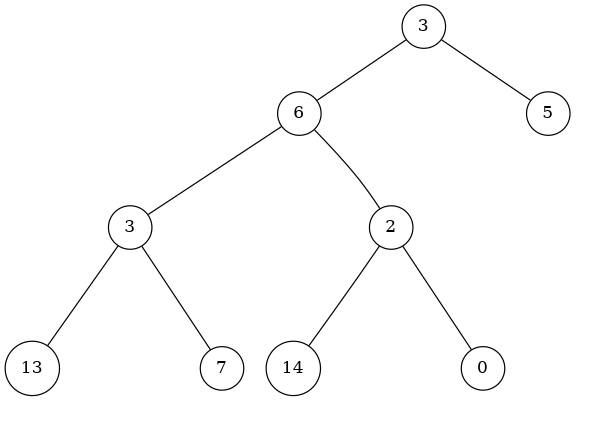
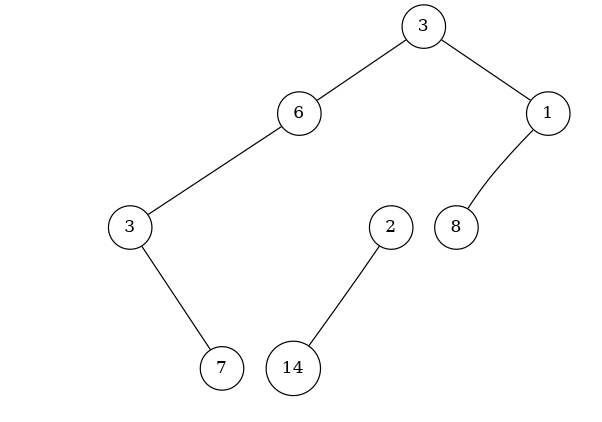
node "5": label "5" -> "1"
edge "6" -- "2": removed
node "8": added
node "13": removed
node "0": removed
